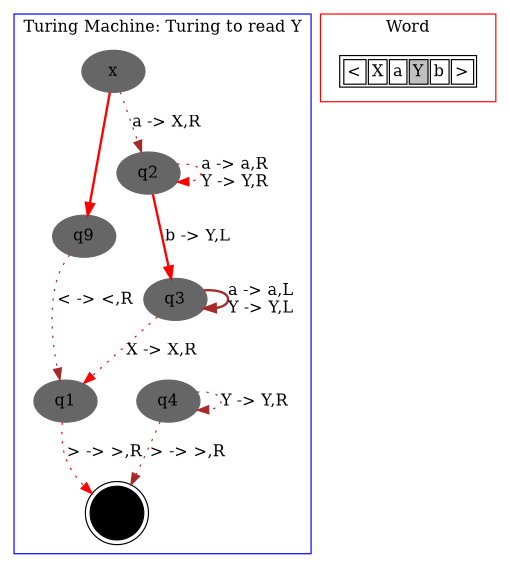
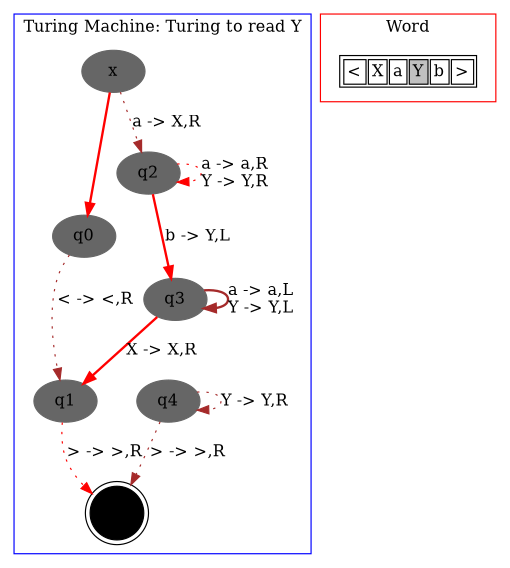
node "q9": label "q9" -> "q0"
edge "q3" -> "q1": style dotted -> bold
